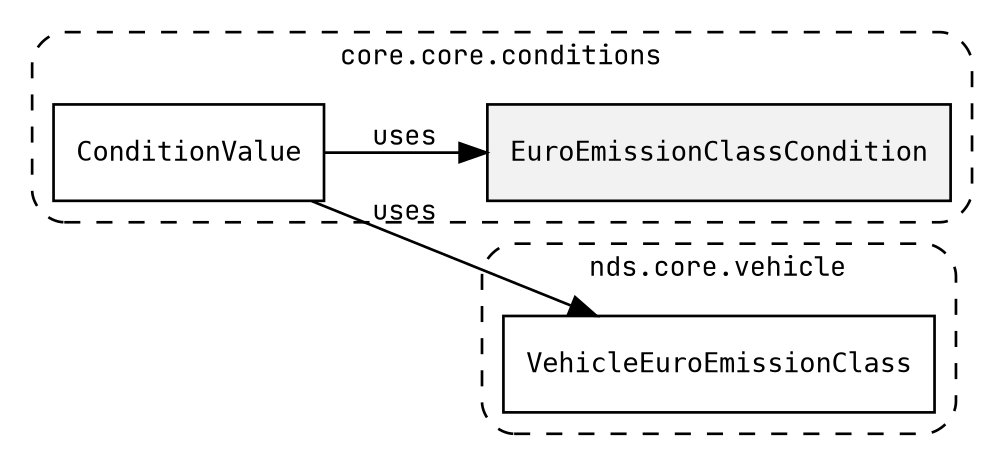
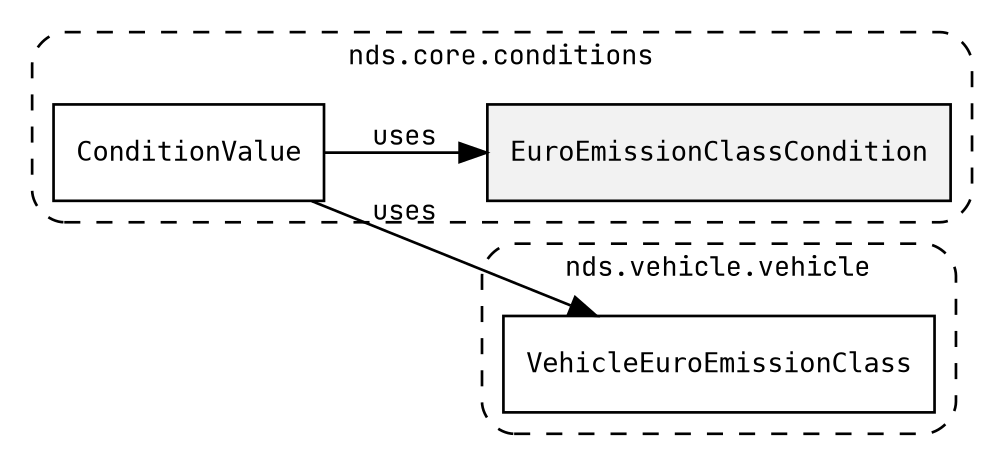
cluster "core.core.conditions": label "core.core.conditions" -> "nds.core.conditions"
cluster "nds.core.vehicle": label "nds.core.vehicle" -> "nds.vehicle.vehicle"
